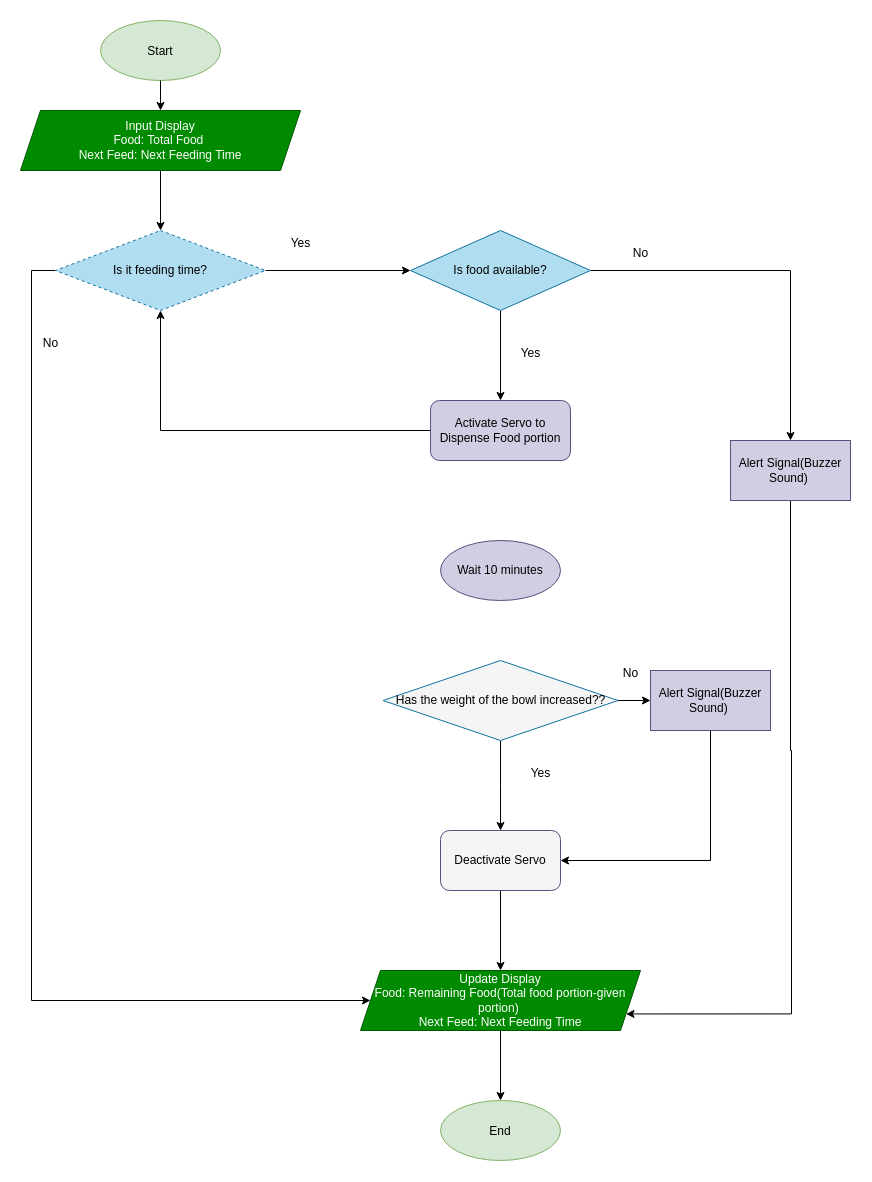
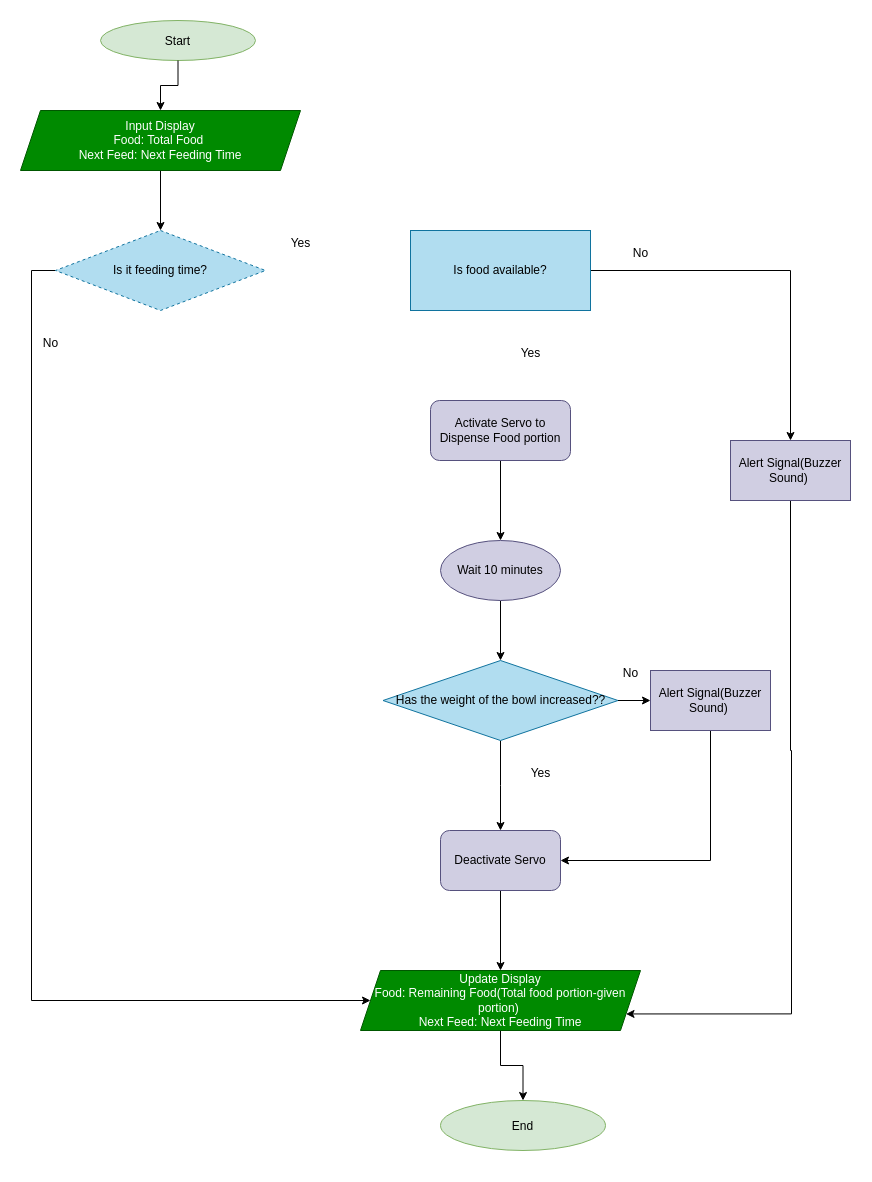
node "Start": size 120x60 -> 155x40
edge "Is it feeding time?" -> "Is food available?": removed
node "Is food available?": shape diamond -> rectangle
edge "Is food available?" -> "Activate Servo to Dispense Food portion": removed
edge "Activate Servo to Dispense Food portion" -> "Is it feeding time?": now "Activate Servo to Dispense Food portion" -> "Wait 10 minutes"
edge "Wait 10 minutes" -> "Has the weight of the bowl increased??": added
node "Has the weight of the bowl increased??": fillcolor #f5f5f5 -> #b1ddf0
node "Deactivate Servo": fillcolor #f5f5f5 -> #d0cee2
node "End": size 120x60 -> 165x50
